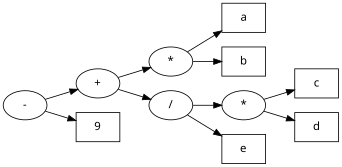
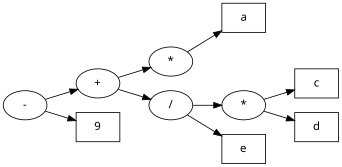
node "b": removed
